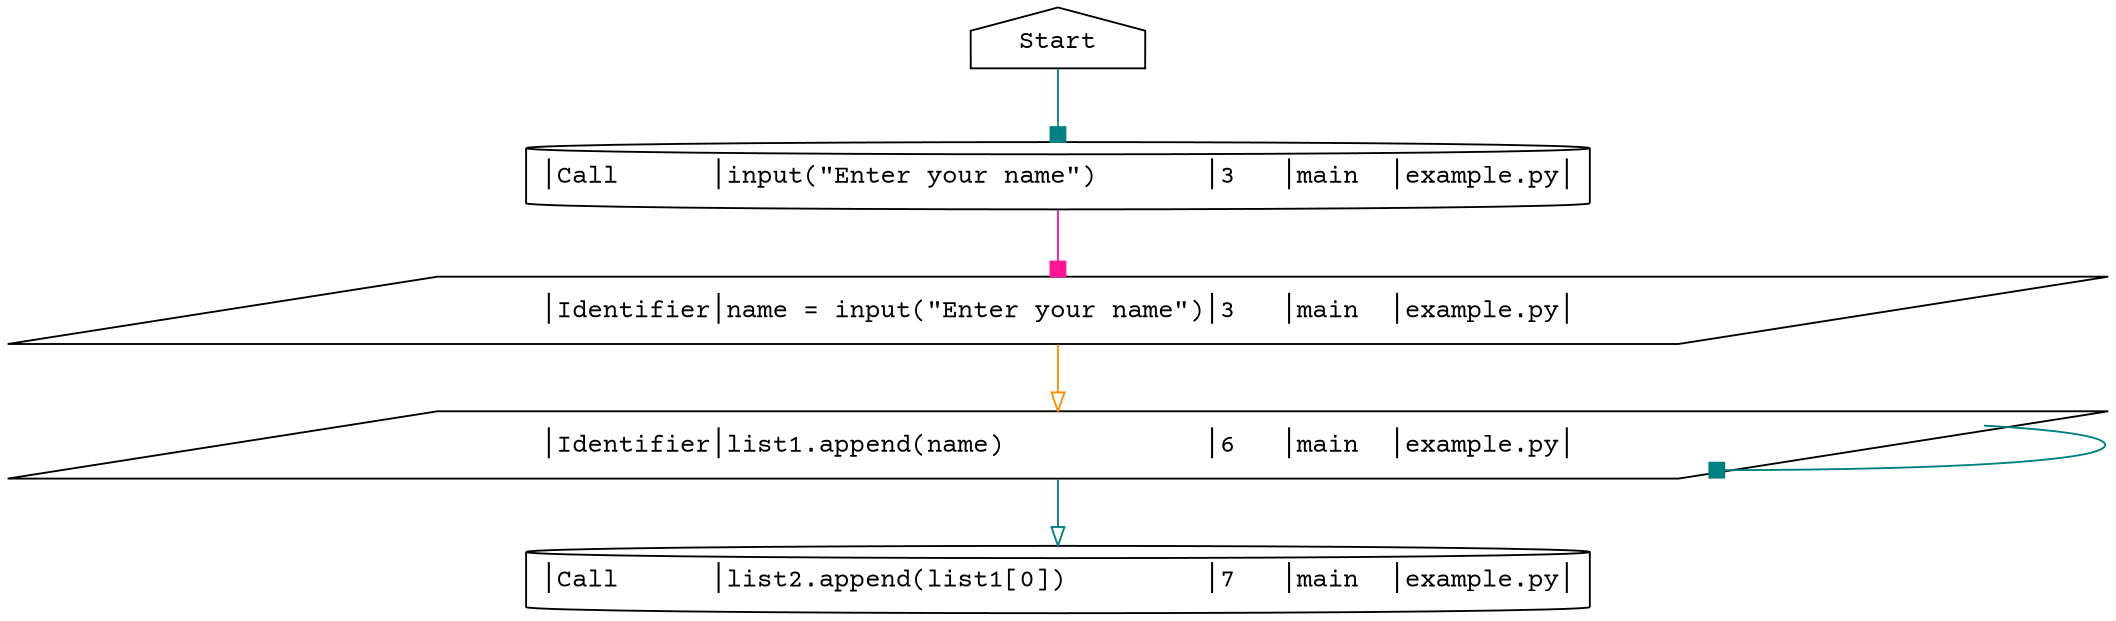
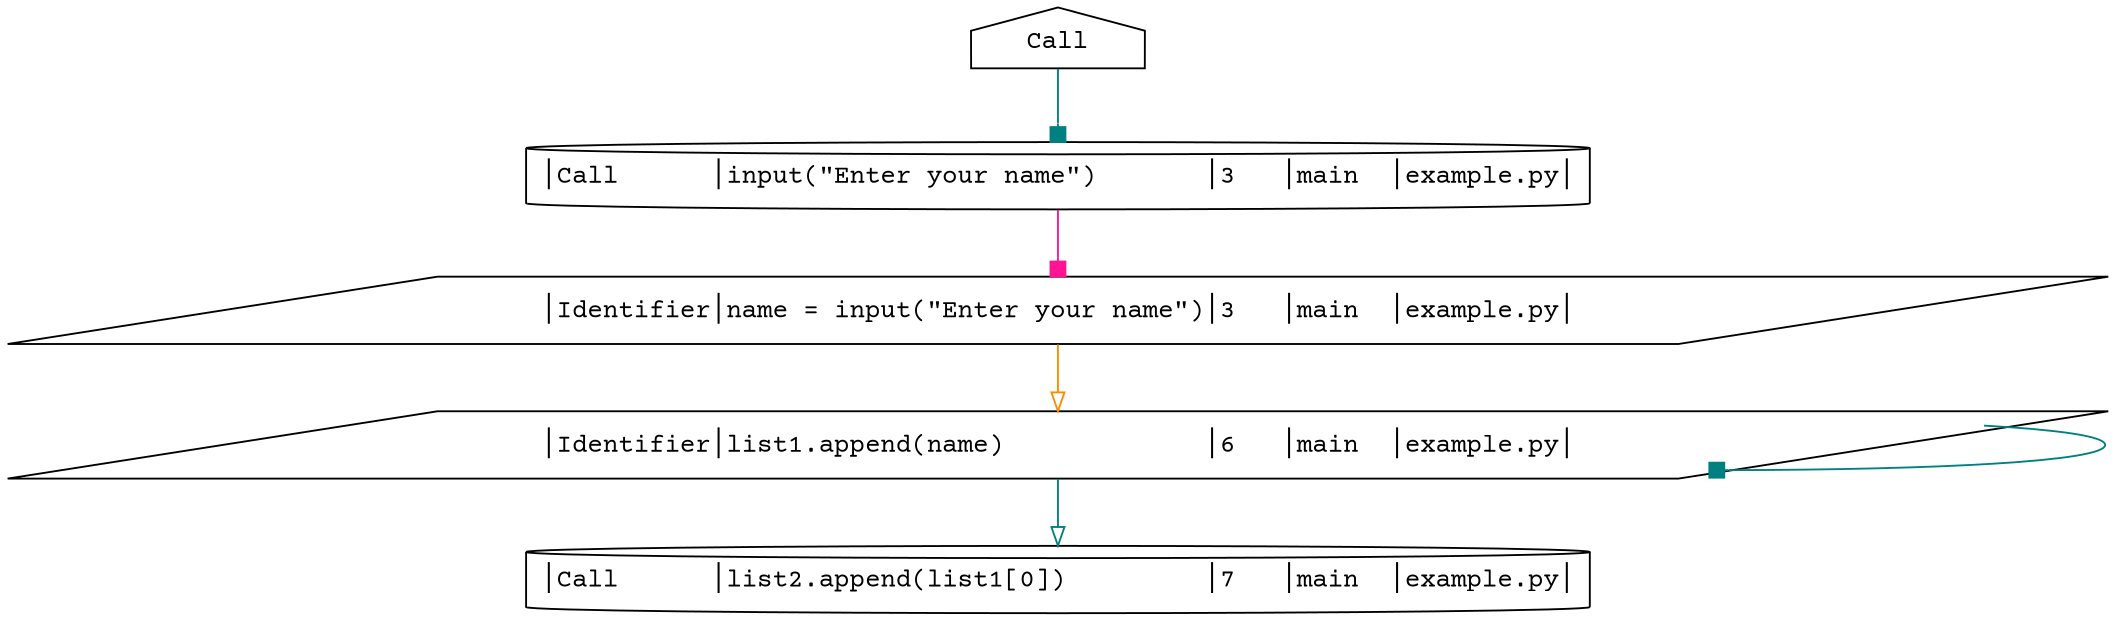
node "Start": label "Start" -> "Call"
